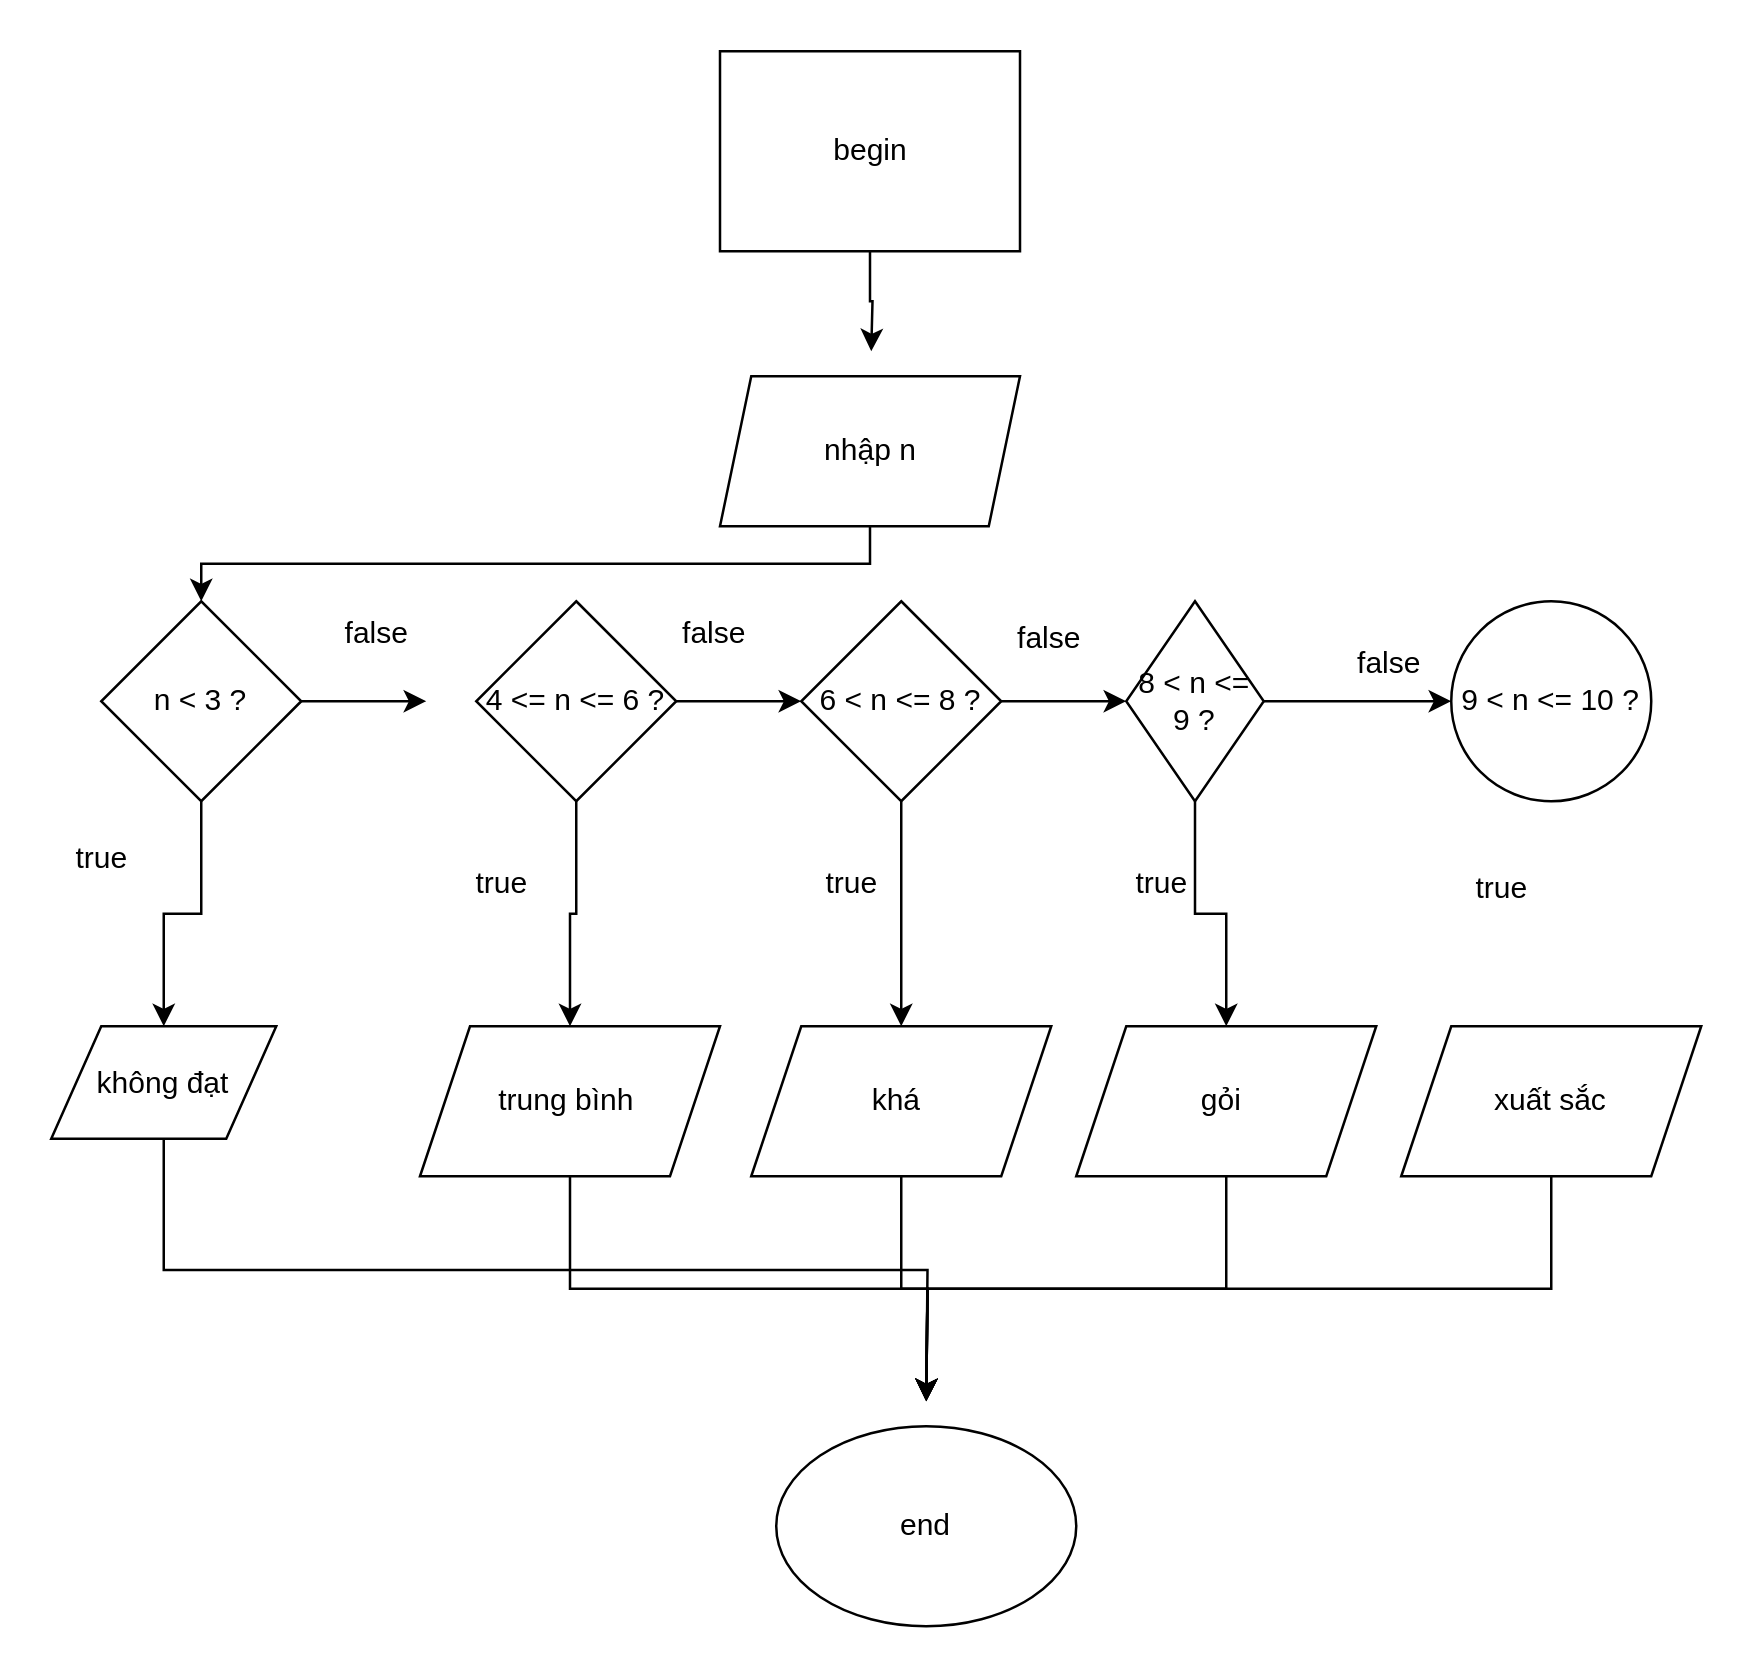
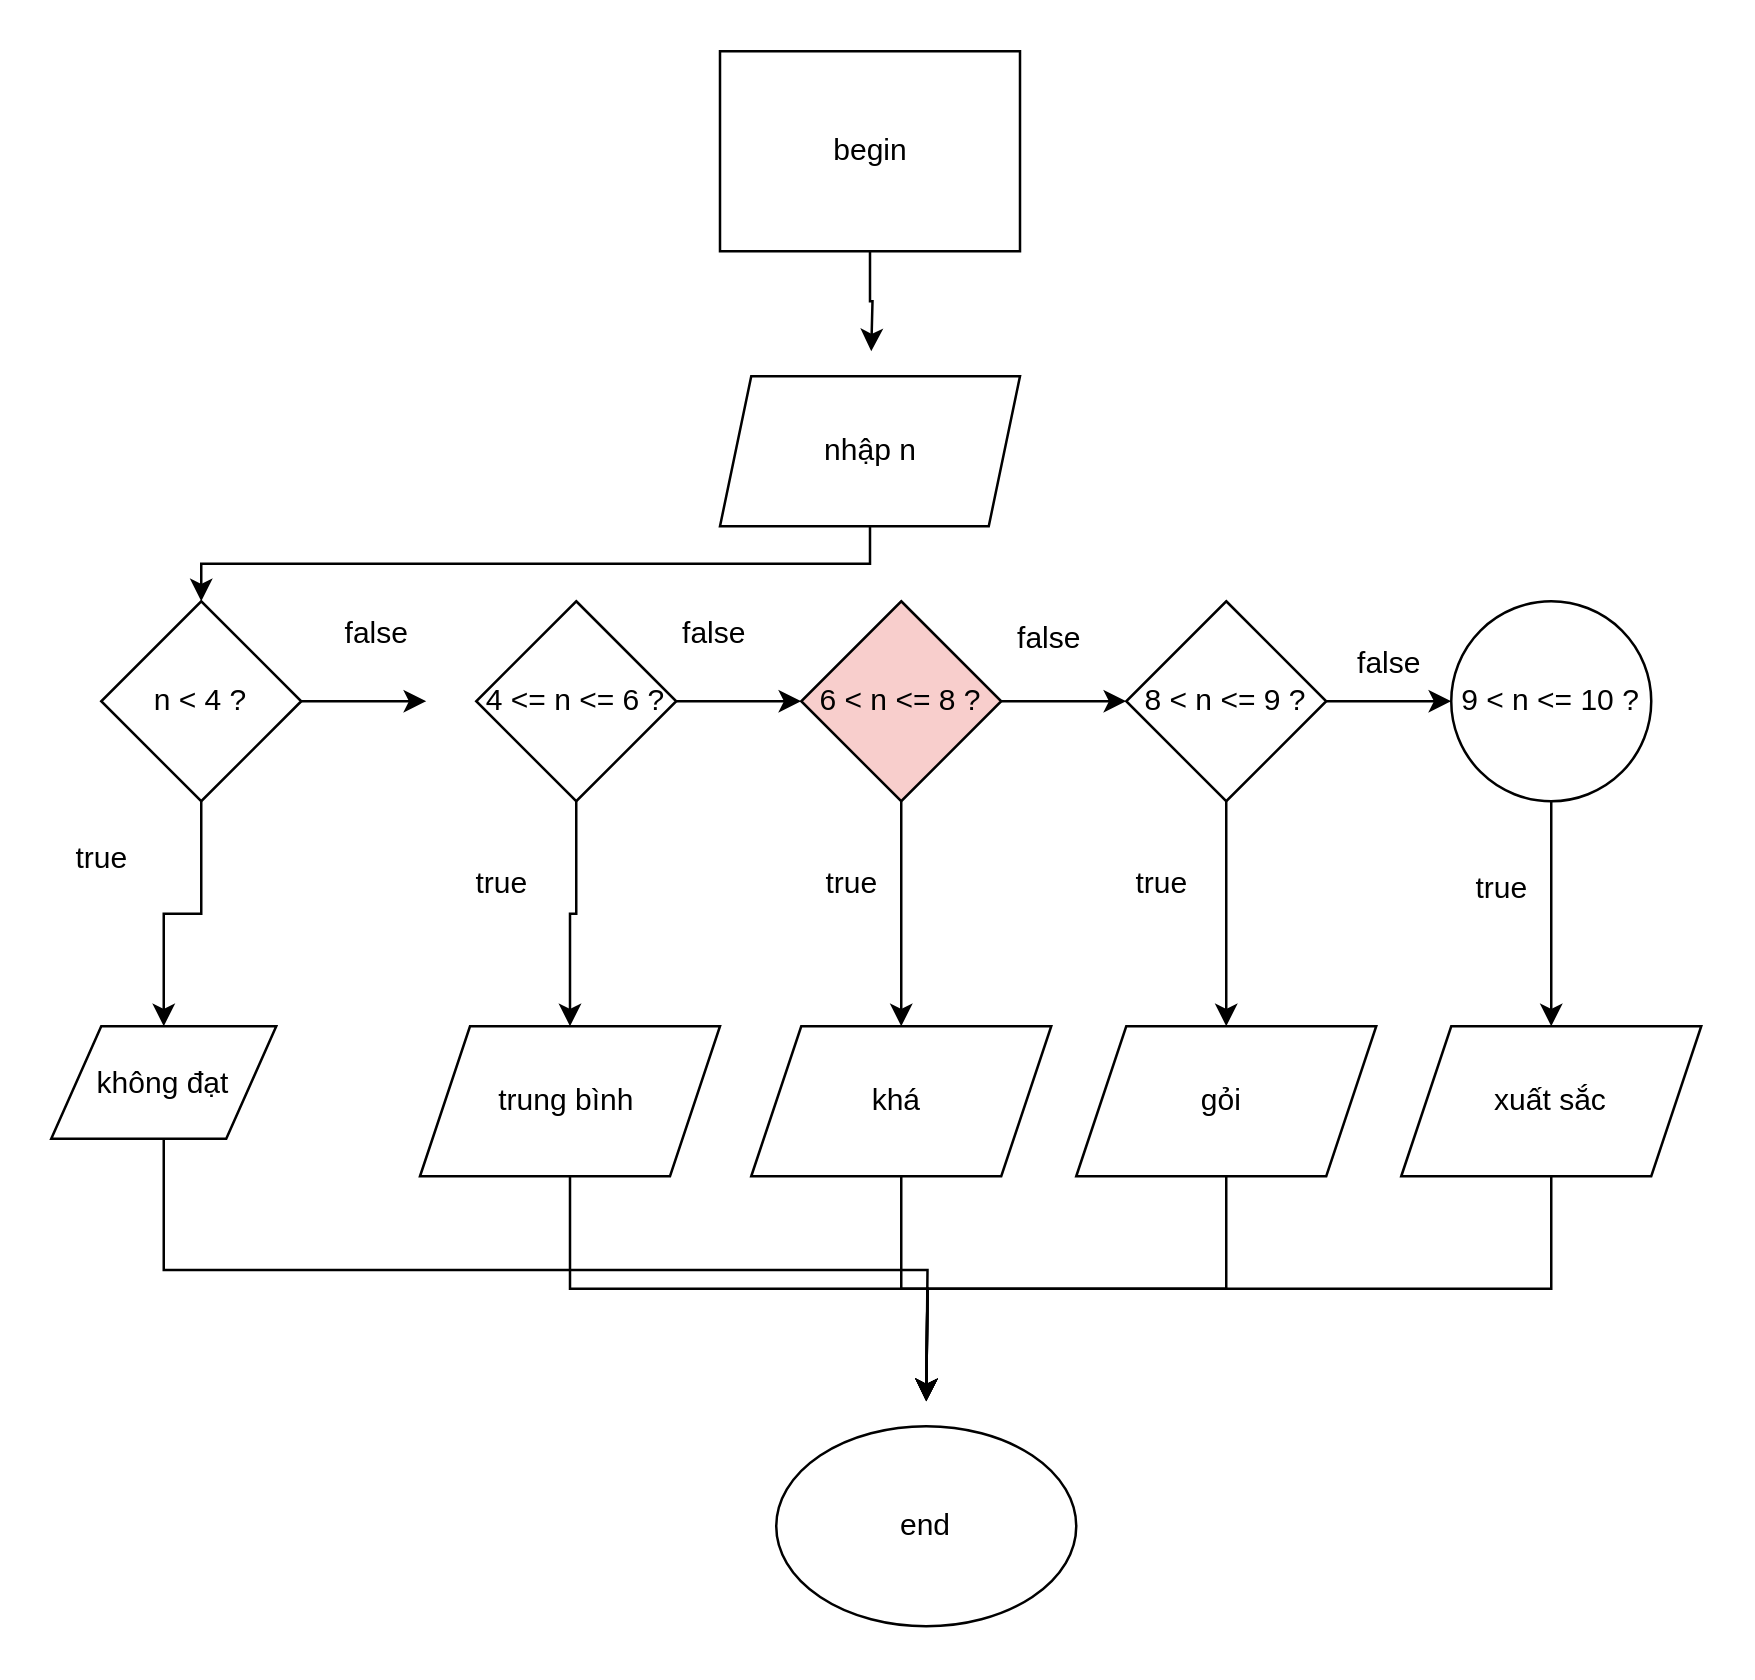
node "n < 3 ?": label "n < 3 ?" -> "n < 4 ?"
node "6 < n <= 8 ?": fillcolor #ffffff -> #f8cecc
node "8 < n <= 9 ?": size 138x200 -> 200x200
edge "9 < n <= 10 ?" -> "xuất sắc": added
